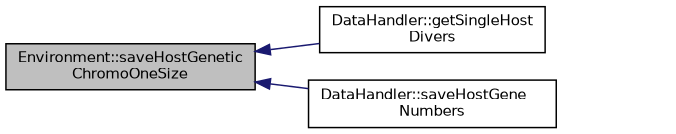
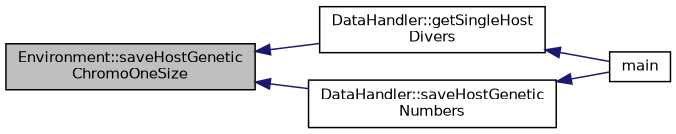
node "main": added
node "DataHandler::saveHostGene Numbers": label "DataHandler::saveHostGene Numbers" -> "DataHandler::saveHostGenetic Numbers"
